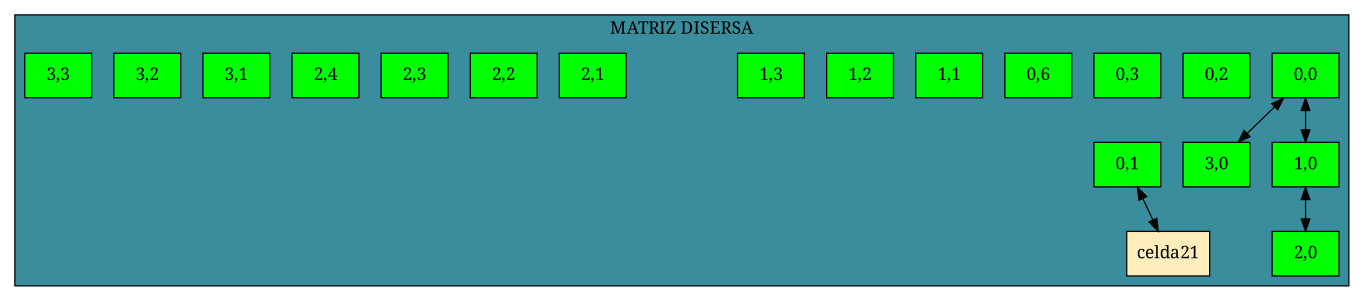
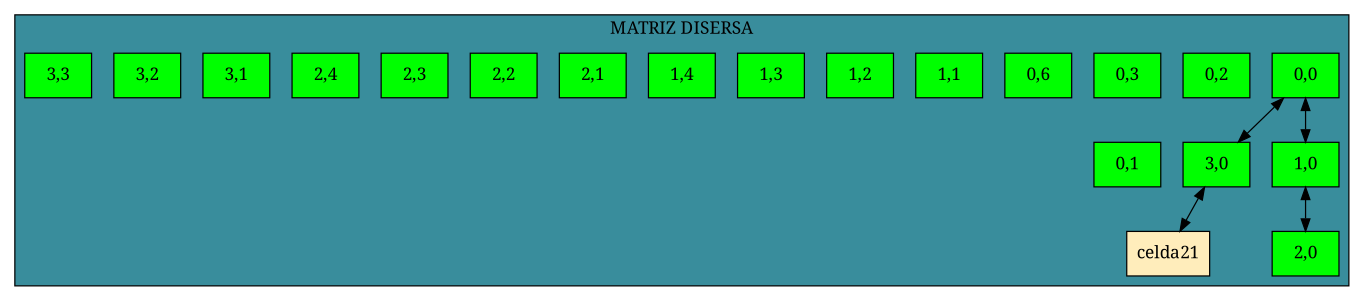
node "1,4": added
edge "0,1" -- "celda21": now "3,0" -- "celda21"
